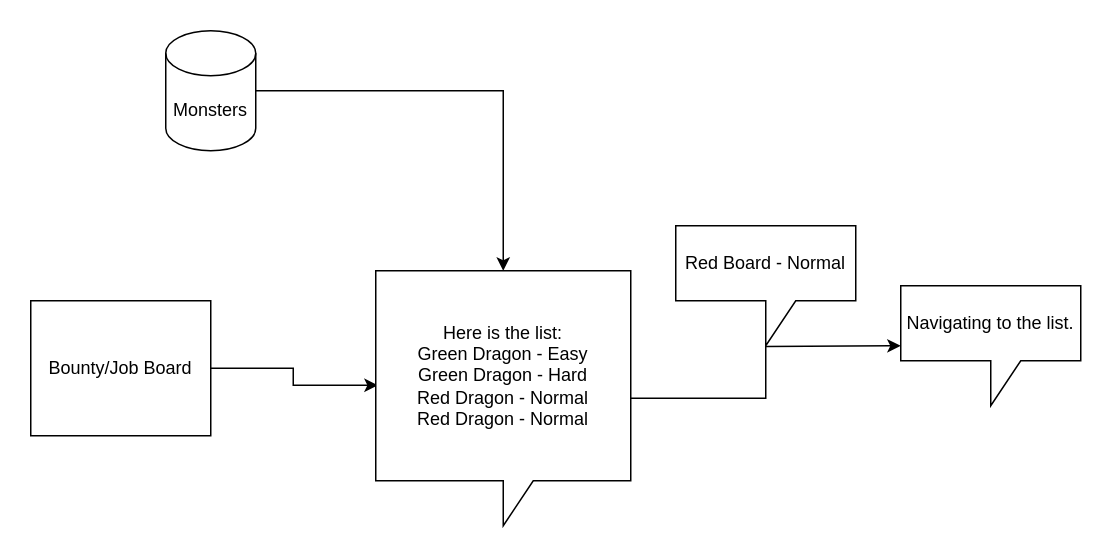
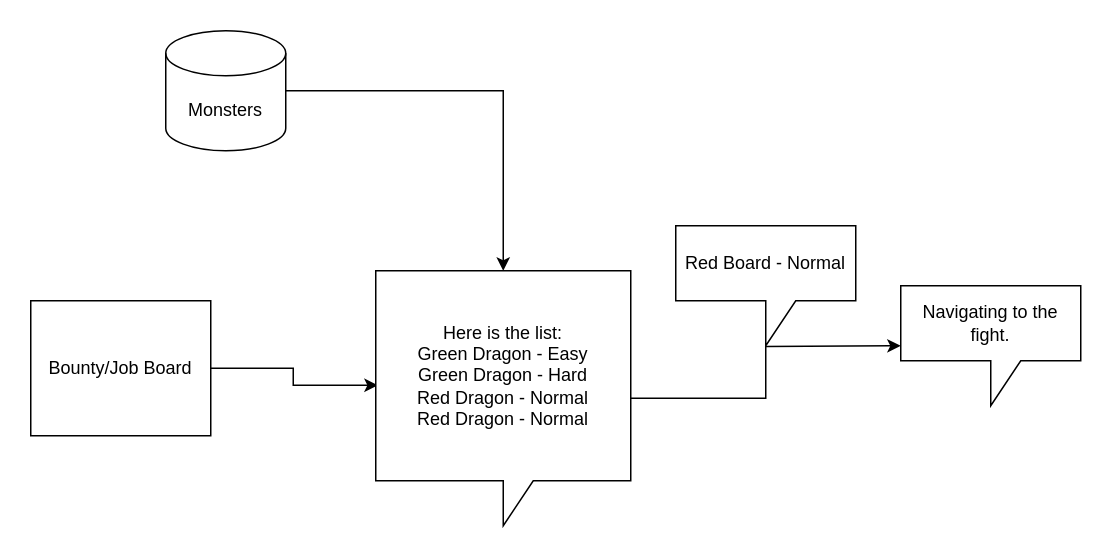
node "Monsters": size 90x120 -> 120x120
node "Navigating to the list.": label "Navigating to the list." -> "Navigating to the fight."
